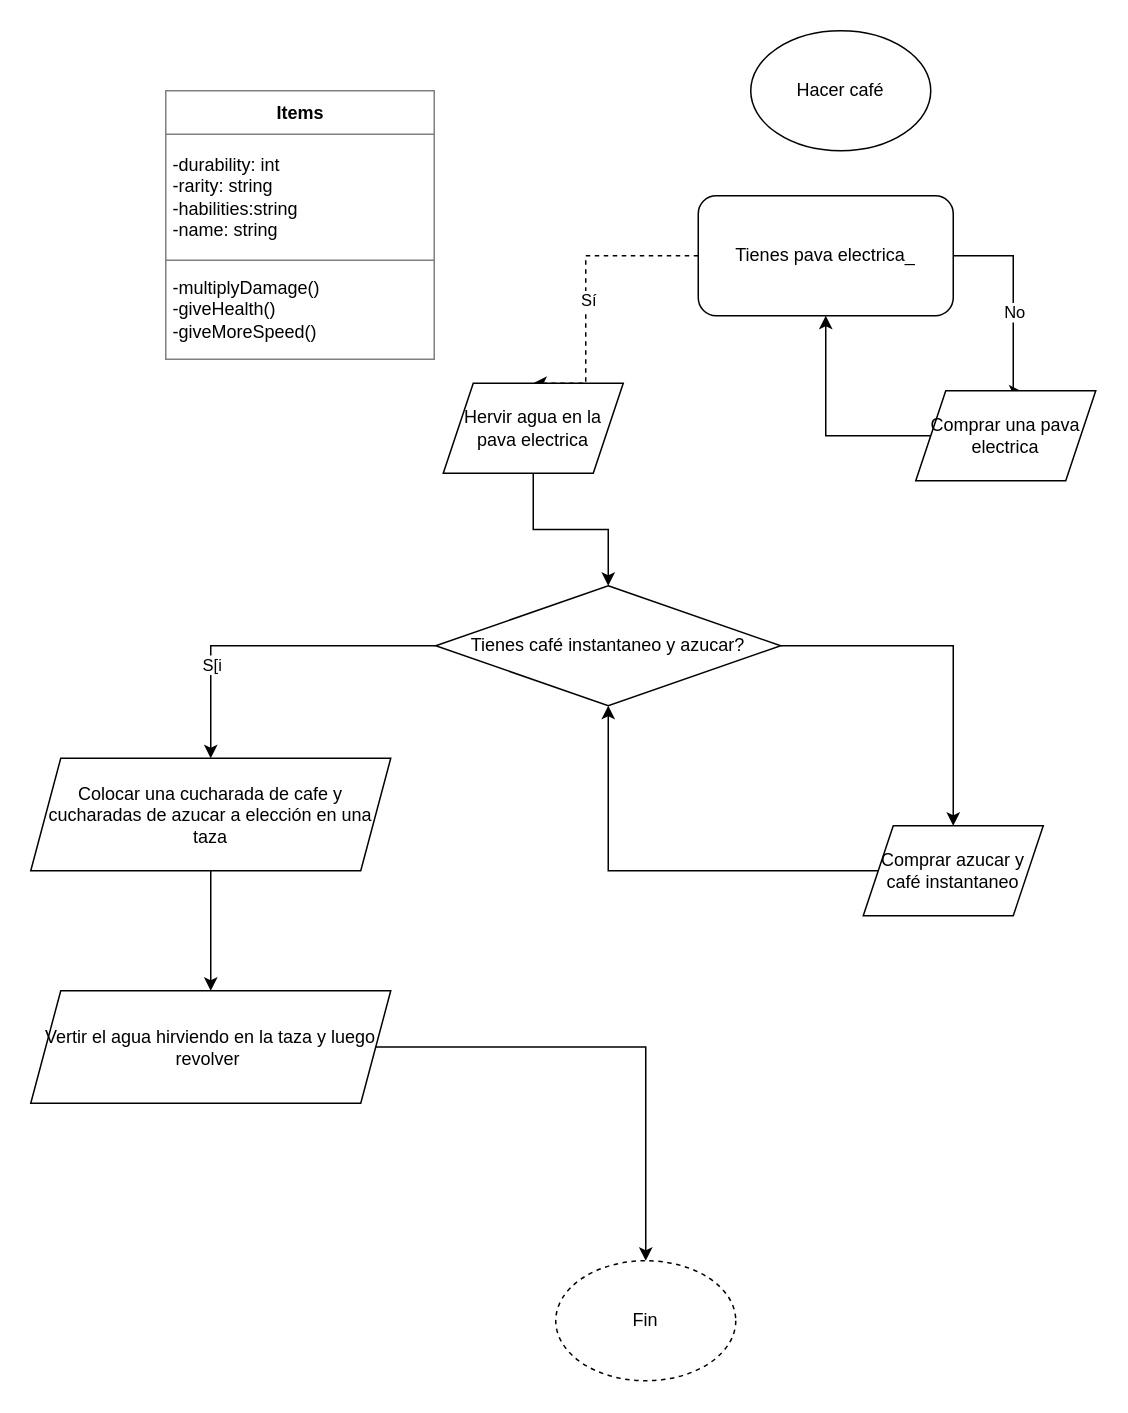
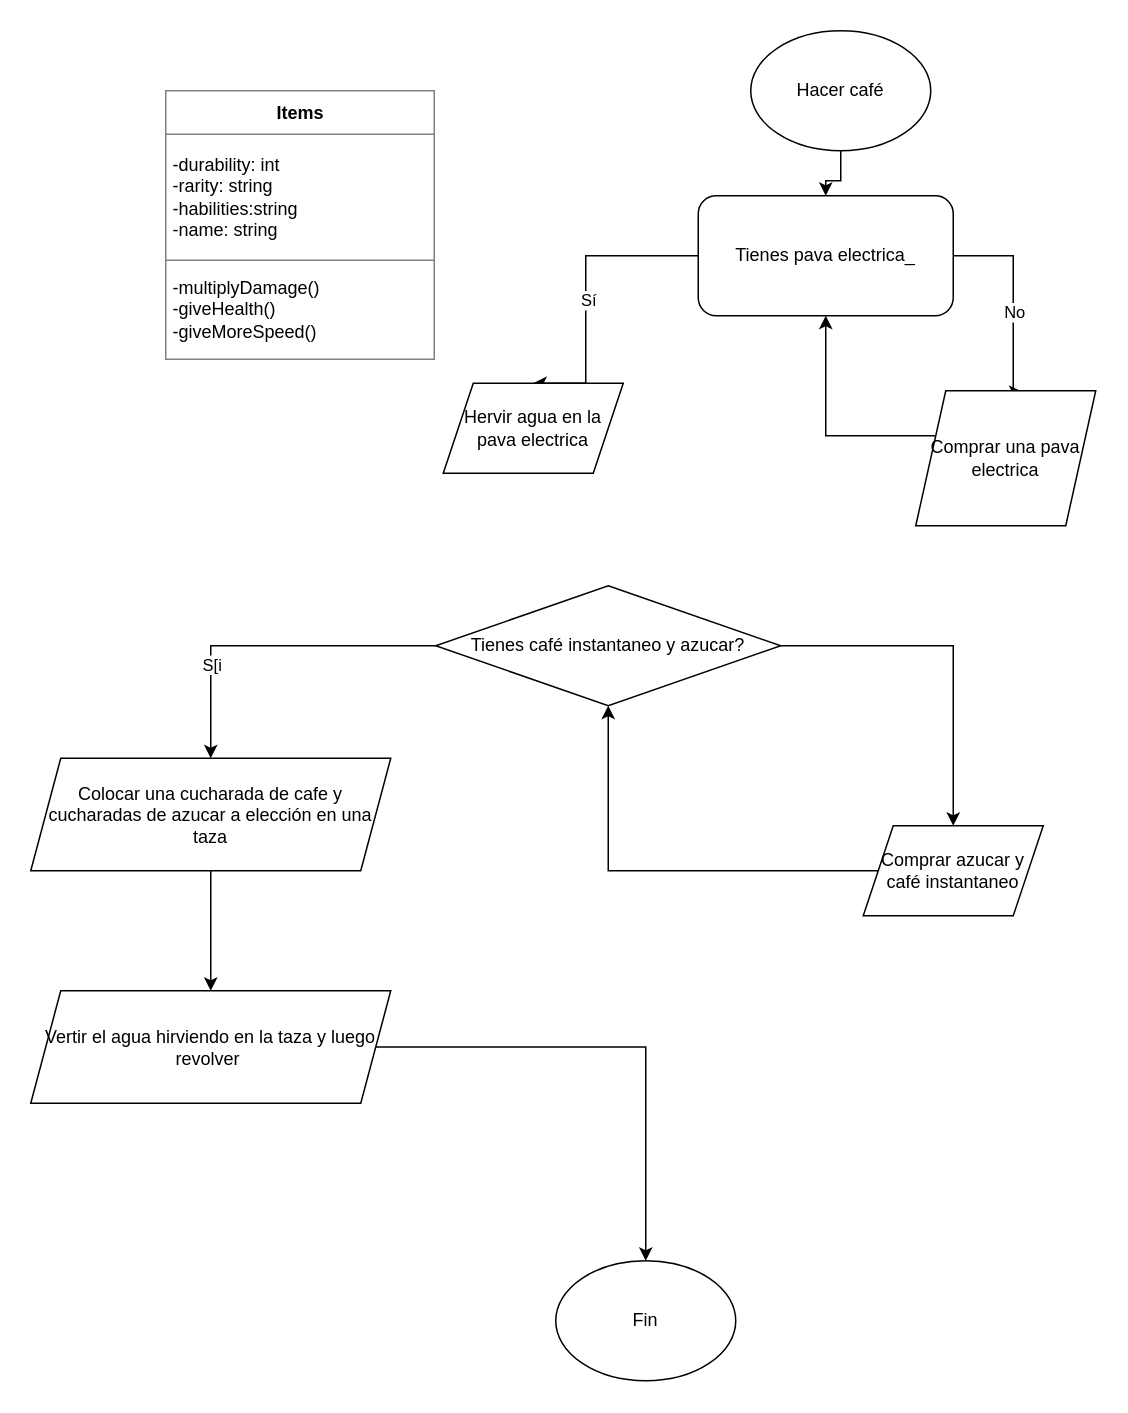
edge "Hacer café" -> "Tienes pava electrica_": added
edge "Tienes pava electrica_" -> "Hervir agua en la pava electrica": style dashed -> solid
node "Comprar una pava electrica": size 180x90 -> 180x135
edge "Hervir agua en la pava electrica" -> "Tienes café instantaneo y azucar?": removed
node "Fin": style dashed -> solid
